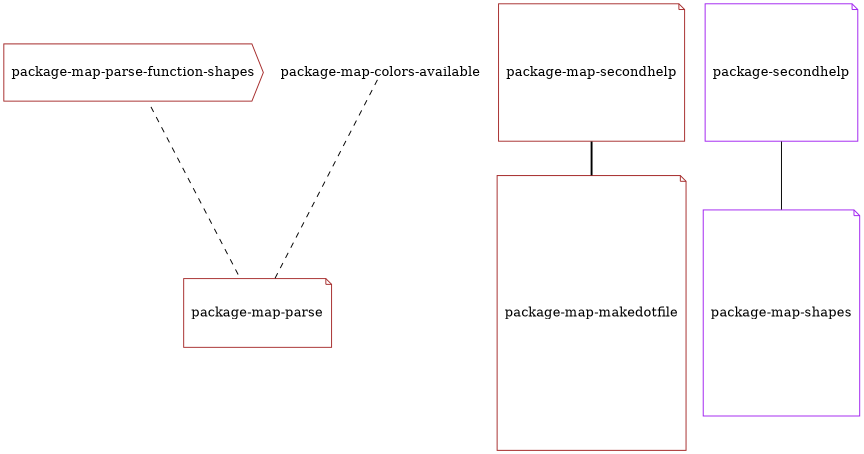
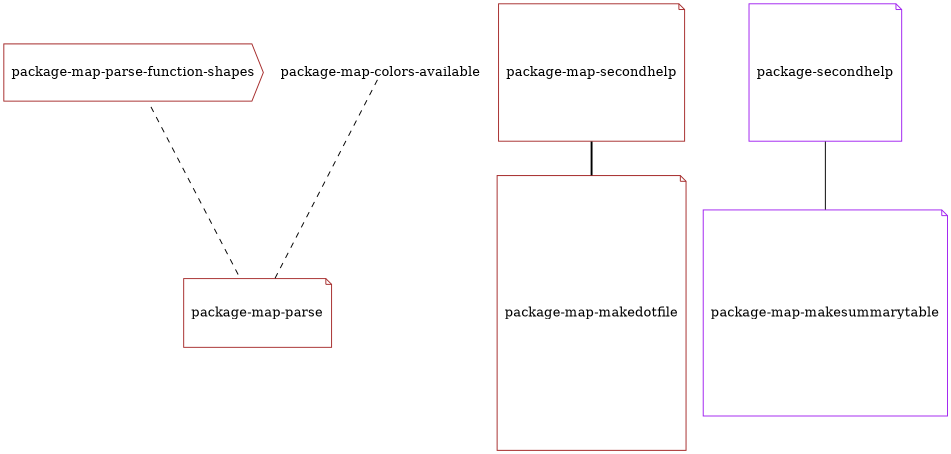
node "package-map-shapes": label "package-map-shapes" -> "package-map-makesummarytable"
